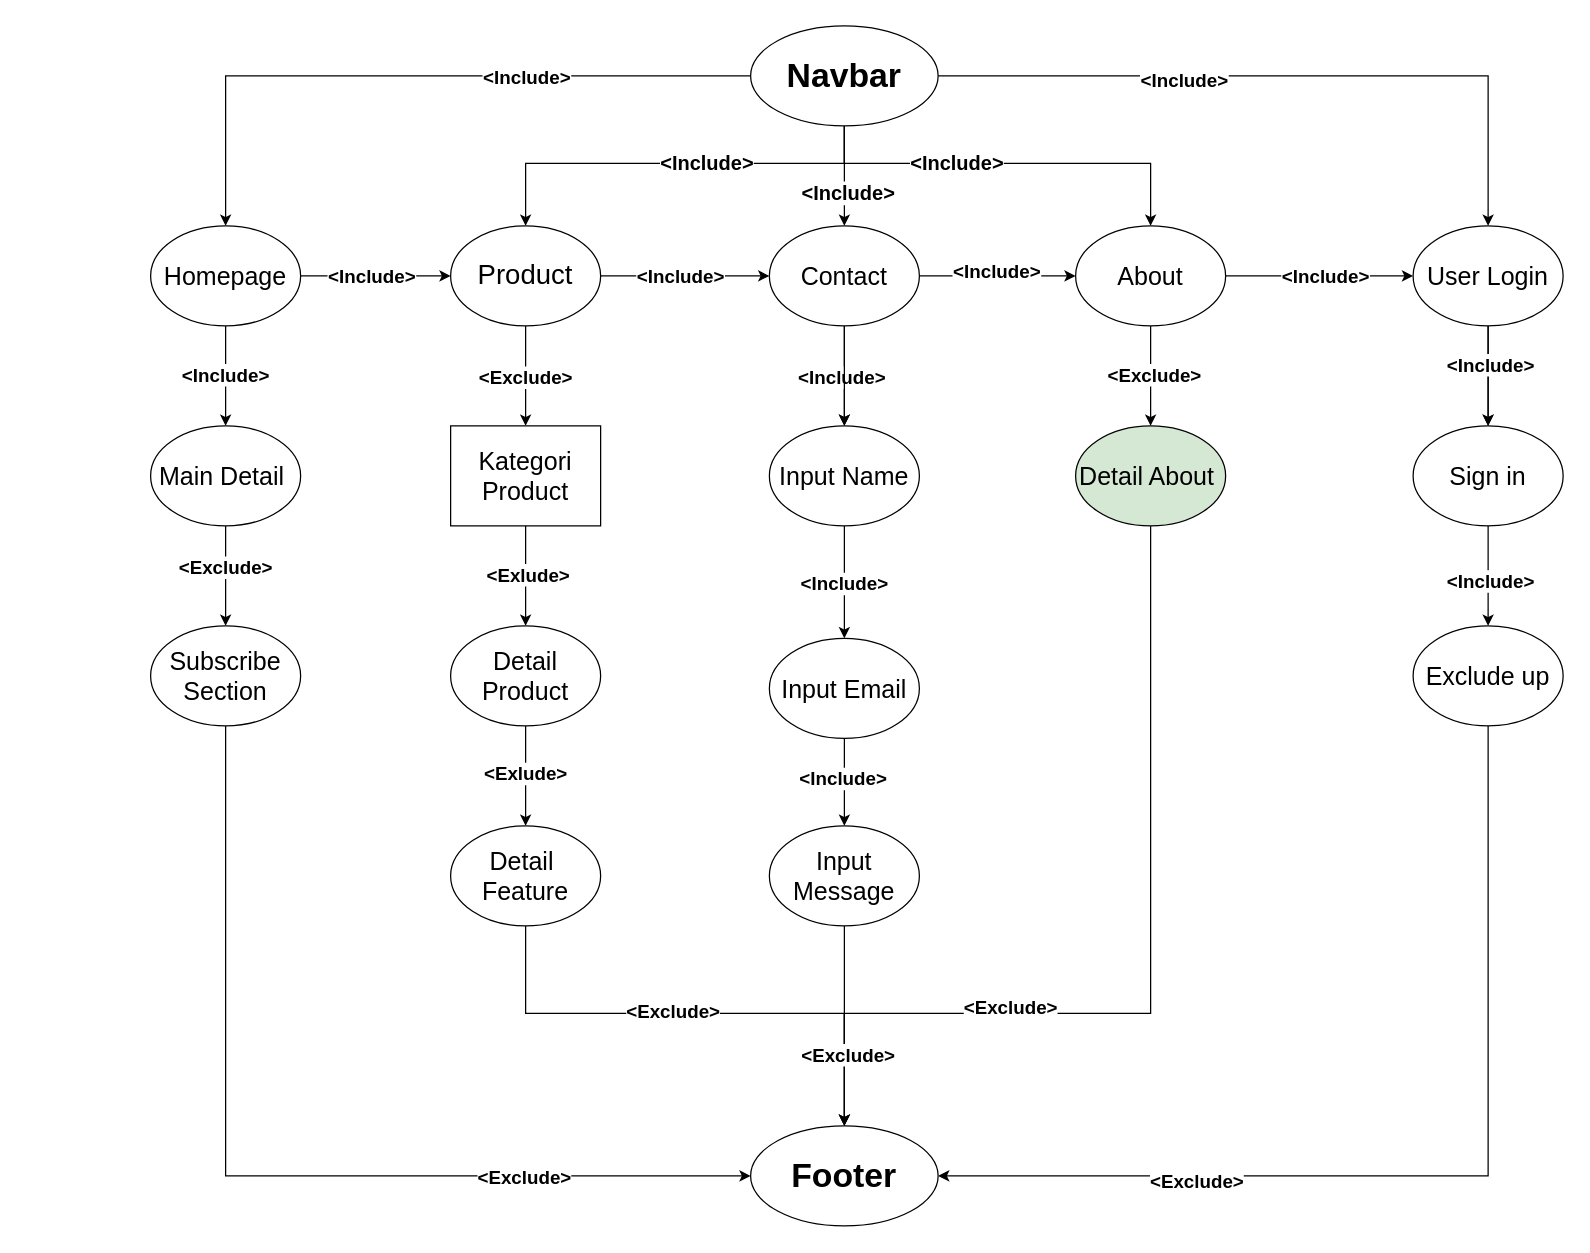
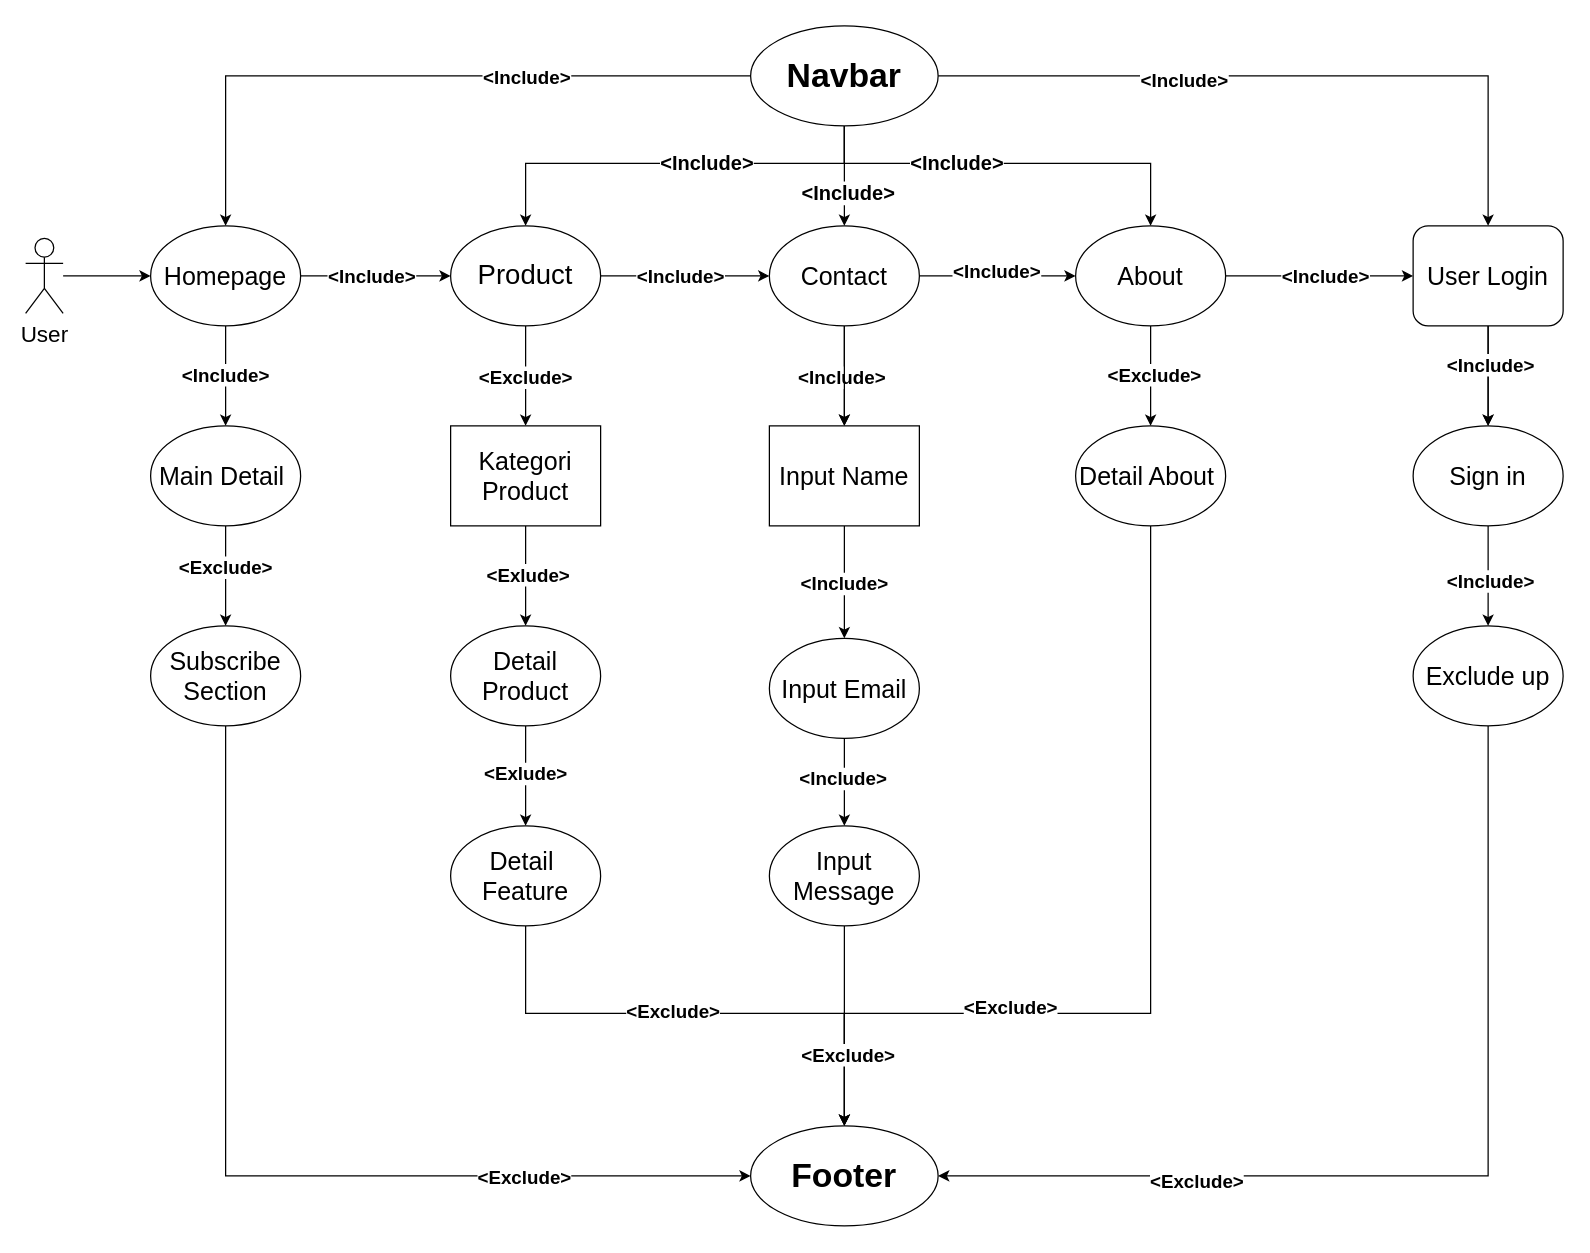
node "User": added
edge "User" -> "Homepage": added
node "User Login": shape ellipse -> rounded rectangle
node "Input Name": shape ellipse -> rectangle
node "Detail About": fillcolor #d5e8d4 -> #ffffff
